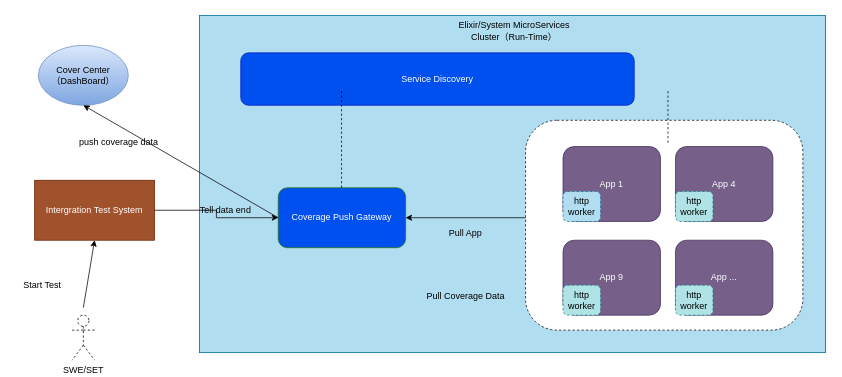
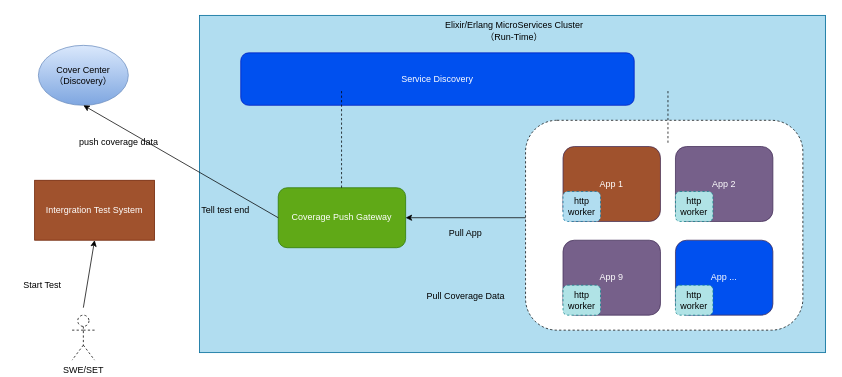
node "Elixir/System MicroServices Cluster（Run-Time）": label "Elixir/System MicroServices Cluster（Run-Time）" -> "Elixir/Erlang MicroServices Cluster（Run-Time）"
node "Cover Center （DashBoard）": label "Cover Center （DashBoard）" -> "Cover Center （Discovery）"
node "App 1": fillcolor #76608a -> #a0522d
node "App 4": label "App 4" -> "App 2"
node "Tell data end": label "Tell data end" -> "Tell test end"
edge "Intergration Test System" -> "Coverage Push Gateway": removed
node "Coverage Push Gateway": fillcolor #0050ef -> #60a917
node "App ...": fillcolor #76608a -> #0050ef
